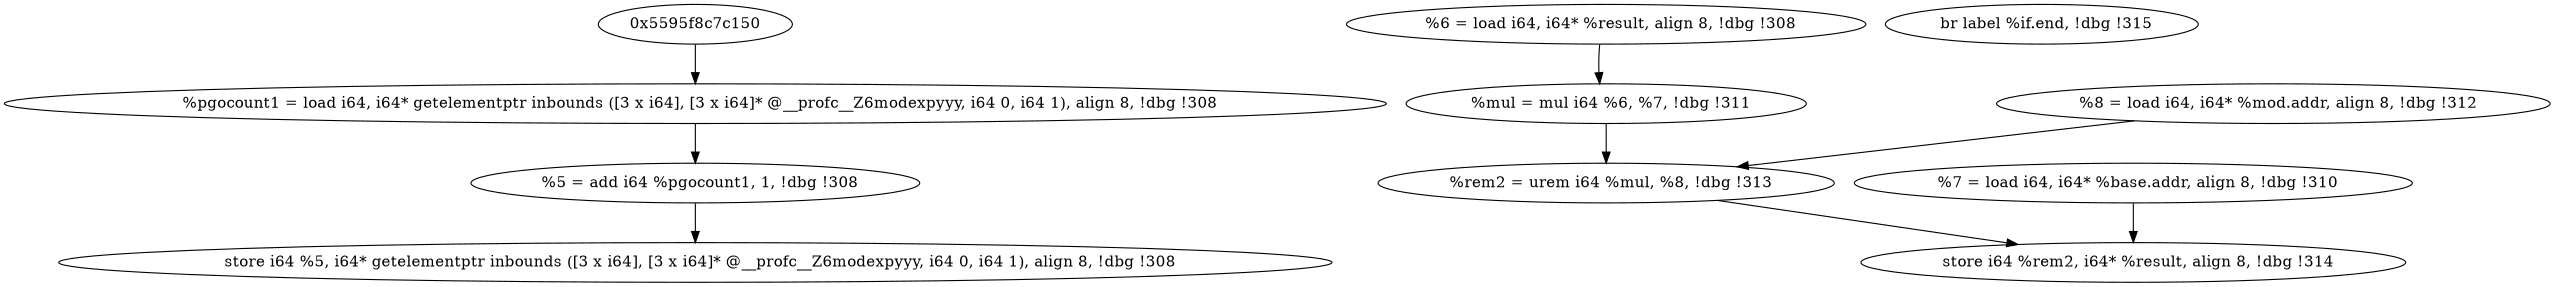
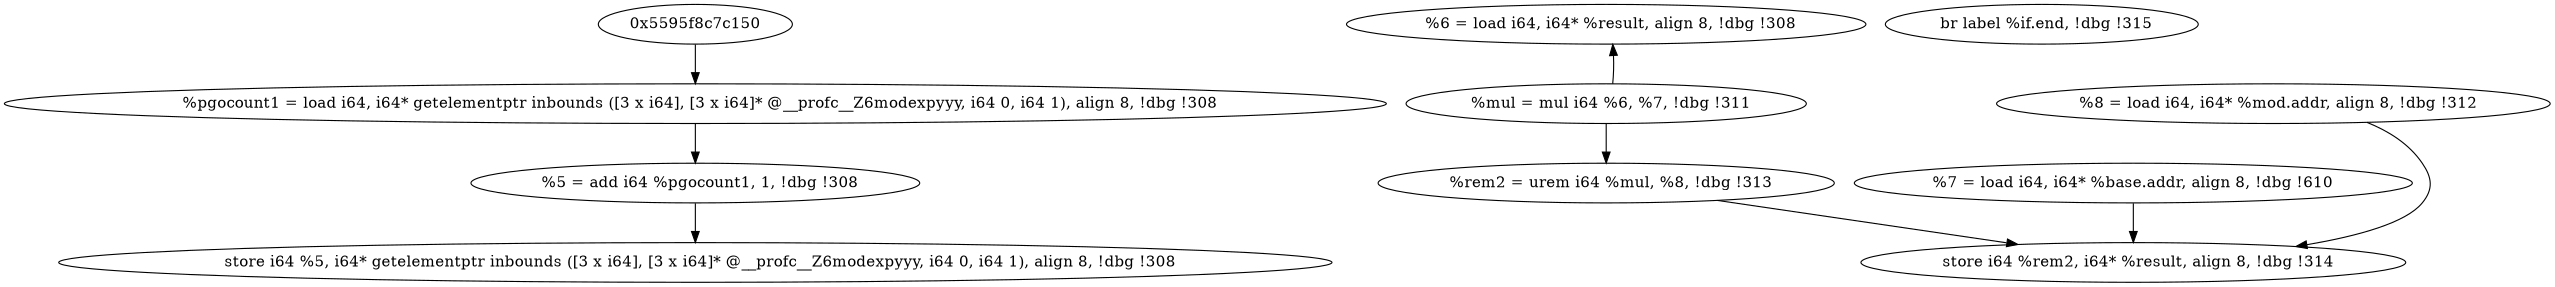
edge "%6 = load i64, i64* %result, align 8, !dbg !308" -> "%mul = mul i64 %6, %7, !dbg !311": reversed
edge "%8 = load i64, i64* %mod.addr, align 8, !dbg !312" -> "%rem2 = urem i64 %mul, %8, !dbg !313": now "%8 = load i64, i64* %mod.addr, align 8, !dbg !312" -> "store i64 %rem2, i64* %result, align 8, !dbg !314"
node "%7 = load i64, i64* %base.addr, align 8, !dbg !310": label "%7 = load i64, i64* %base.addr, align 8, !dbg !310" -> "%7 = load i64, i64* %base.addr, align 8, !dbg !610"
